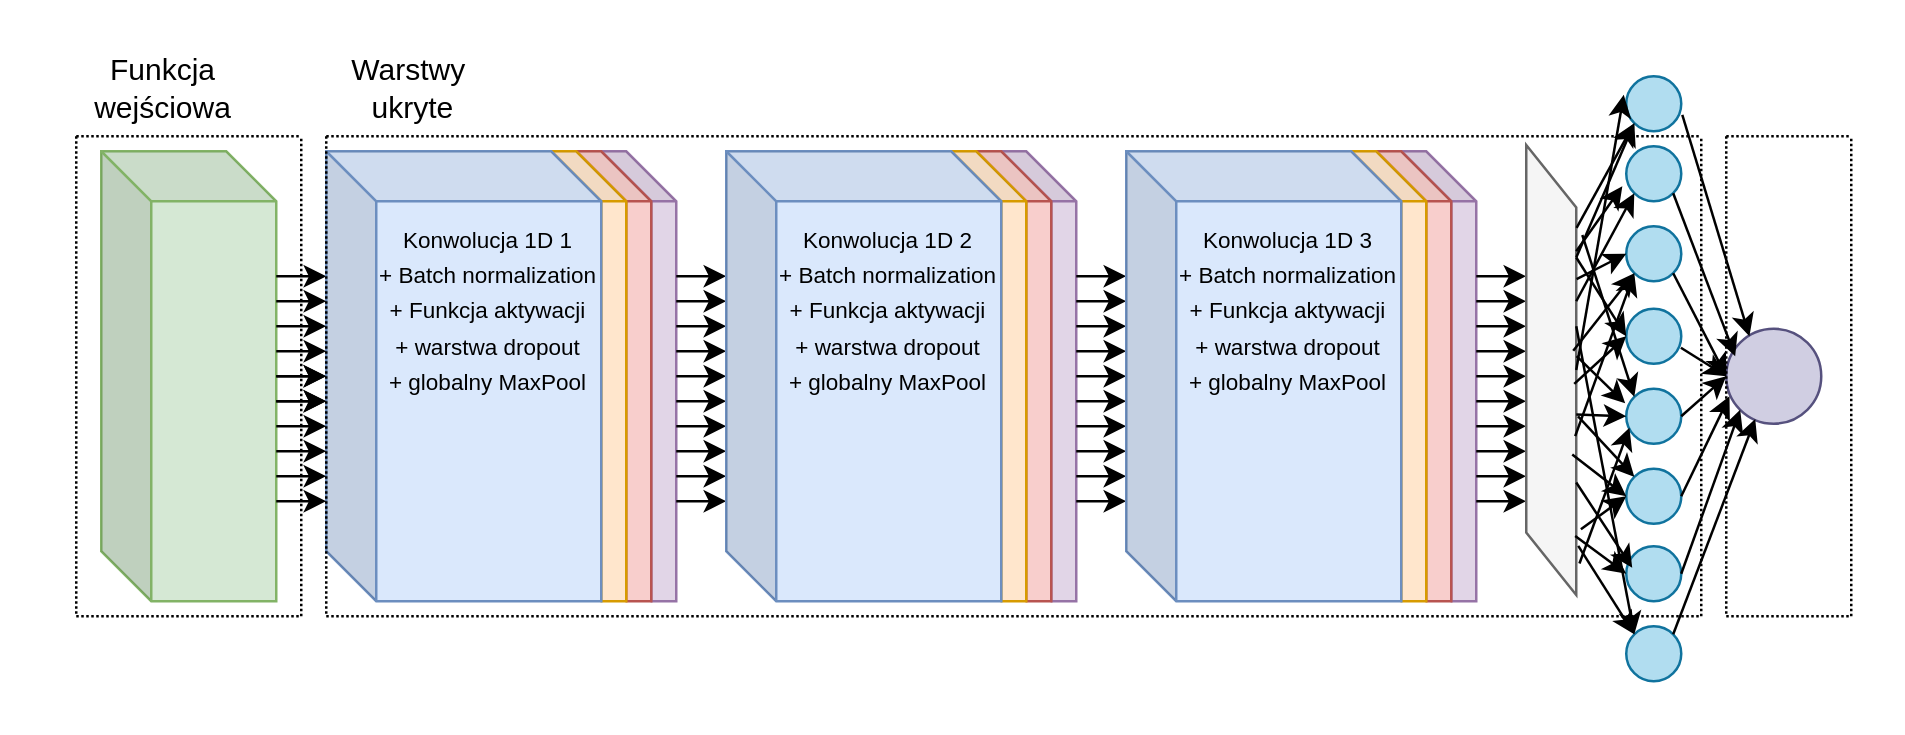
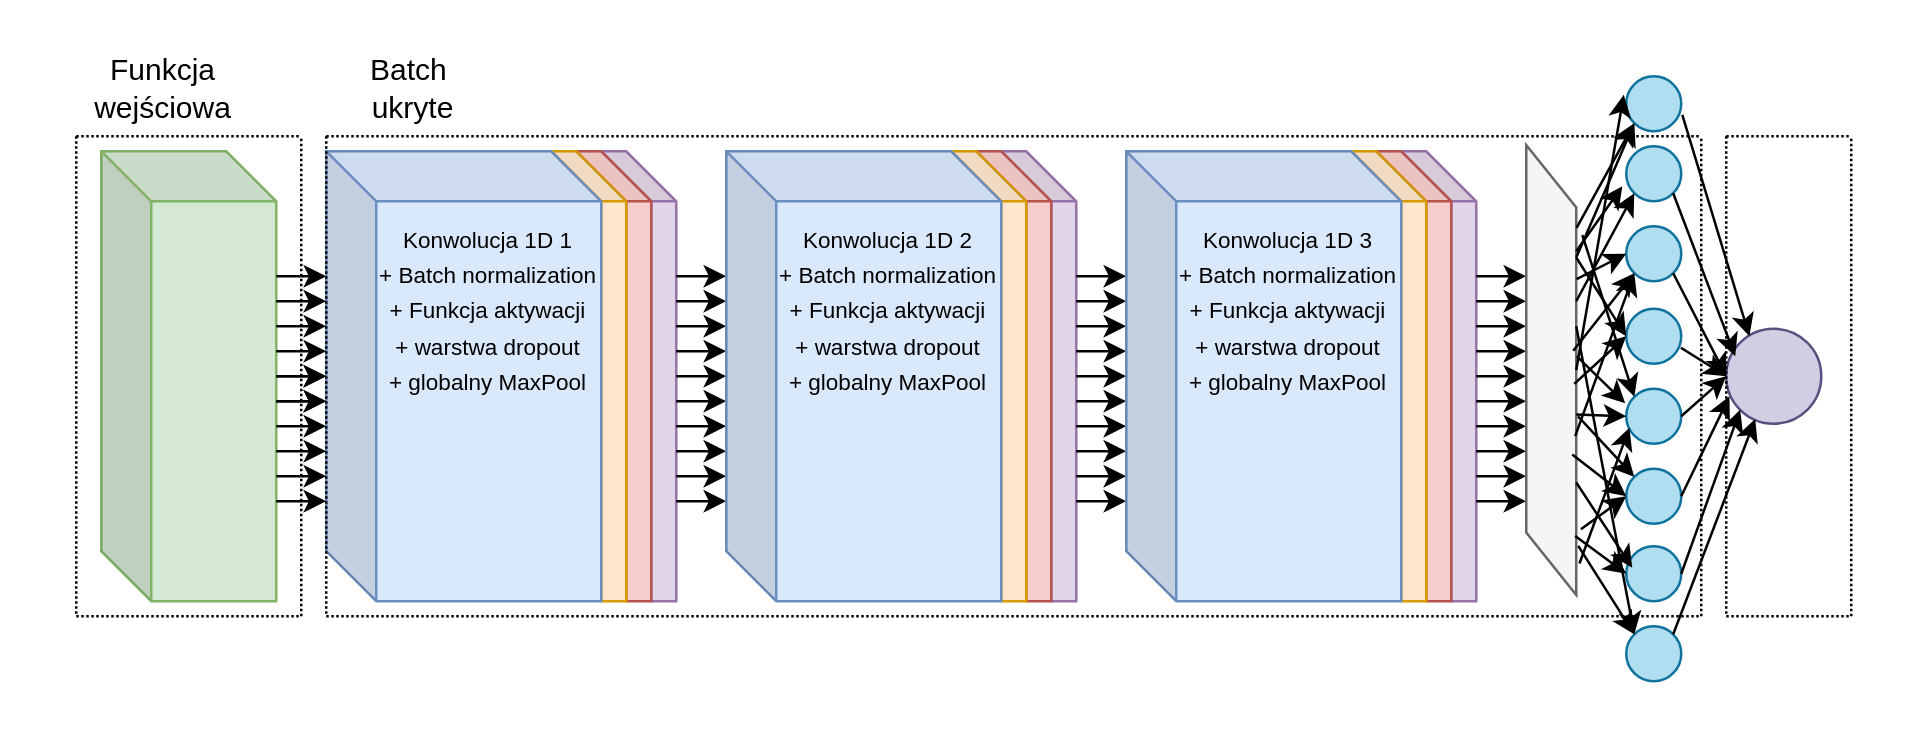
node "Warstwy ukryte": label "Warstwy ukryte" -> "Batch ukryte"
